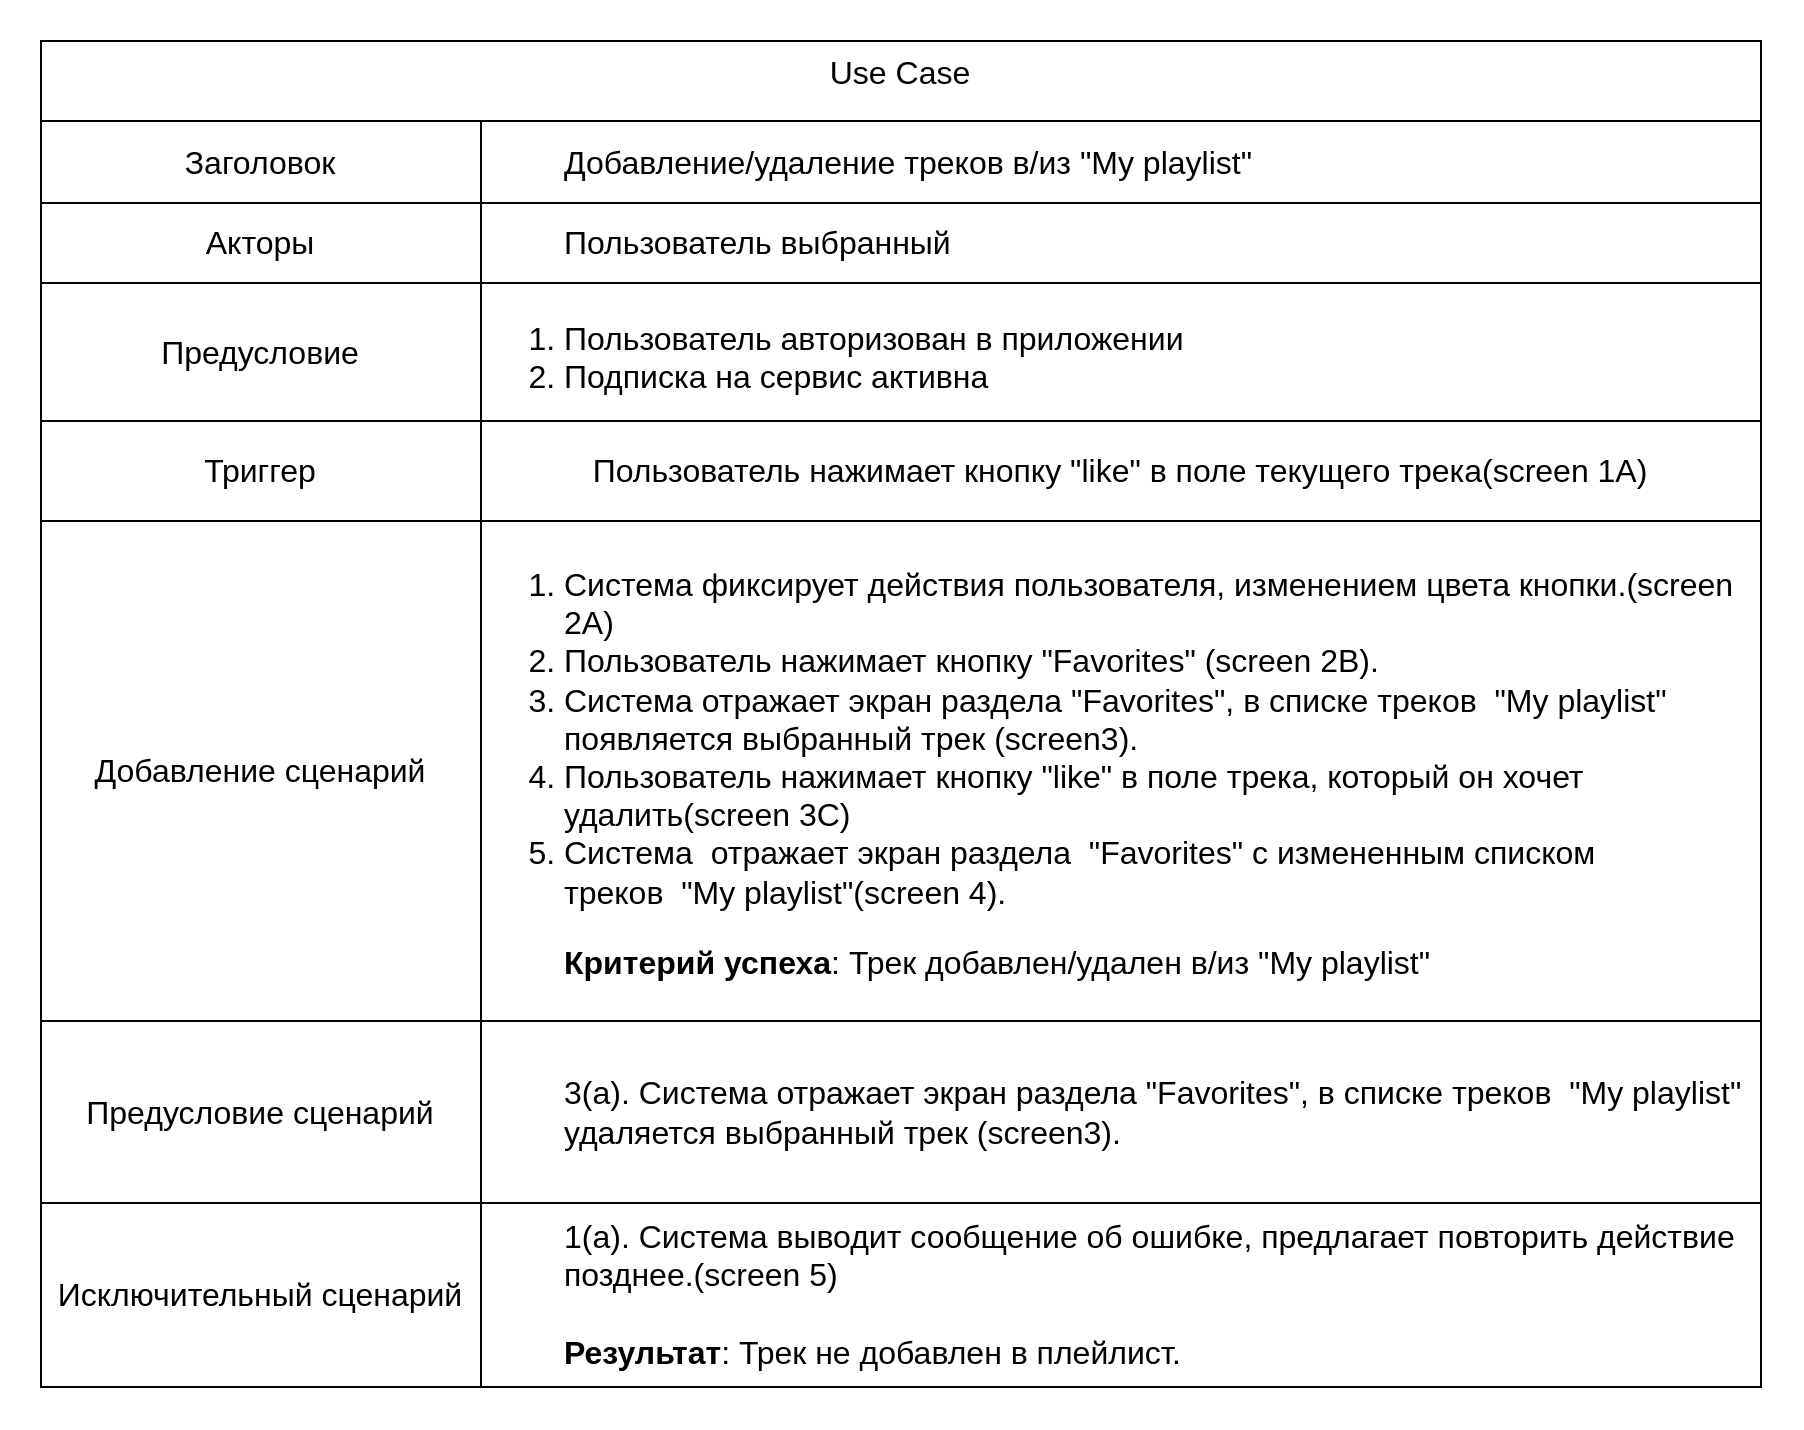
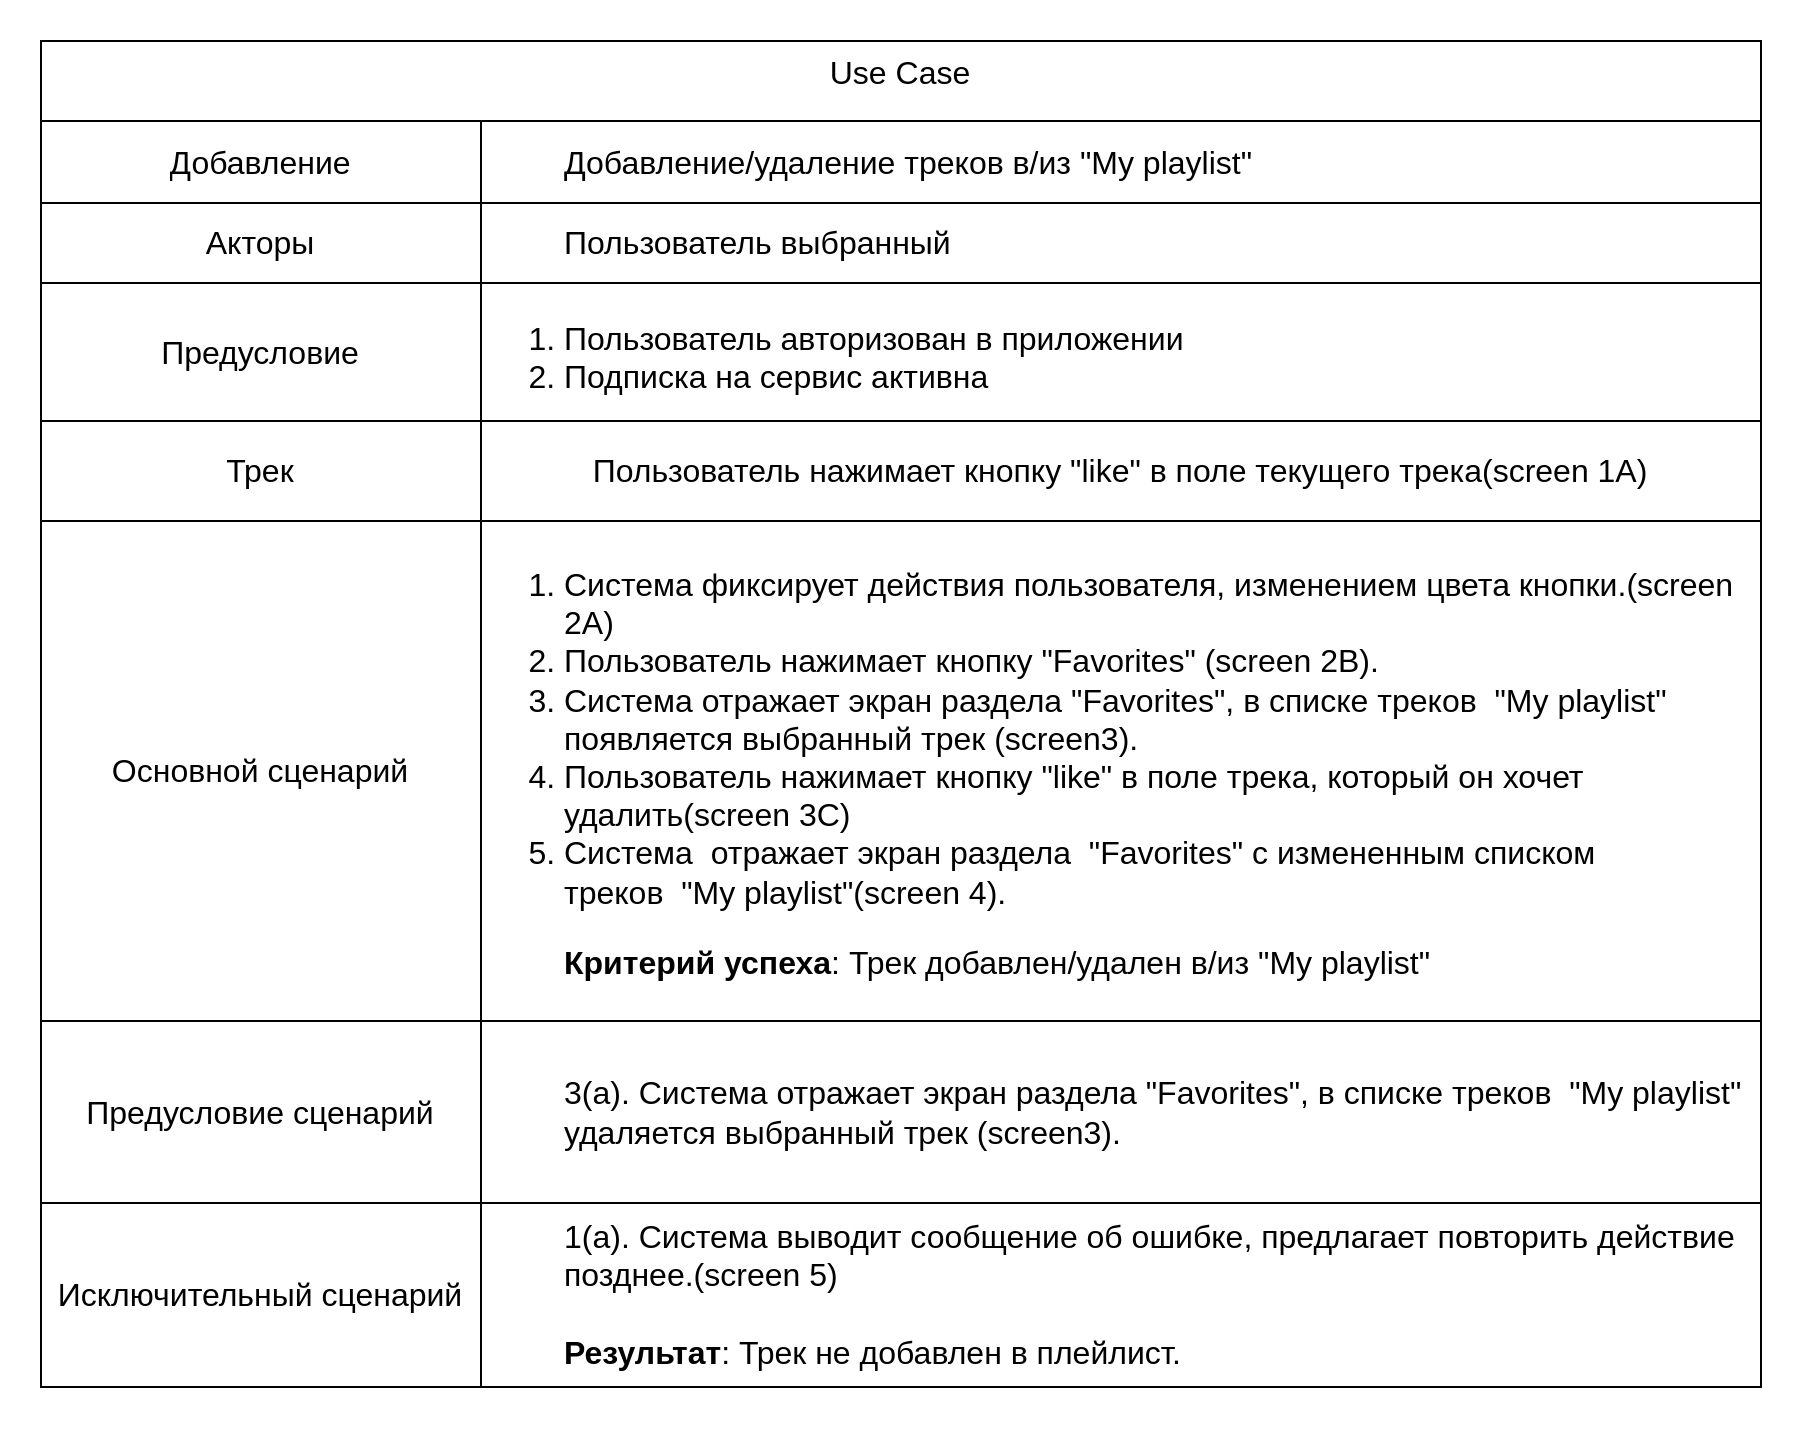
node "Заголовок": label "Заголовок" -> "Добавление"
node "Триггер": label "Триггер" -> "Трек"
node "Добавление сценарий": label "Добавление сценарий" -> "Основной сценарий"
